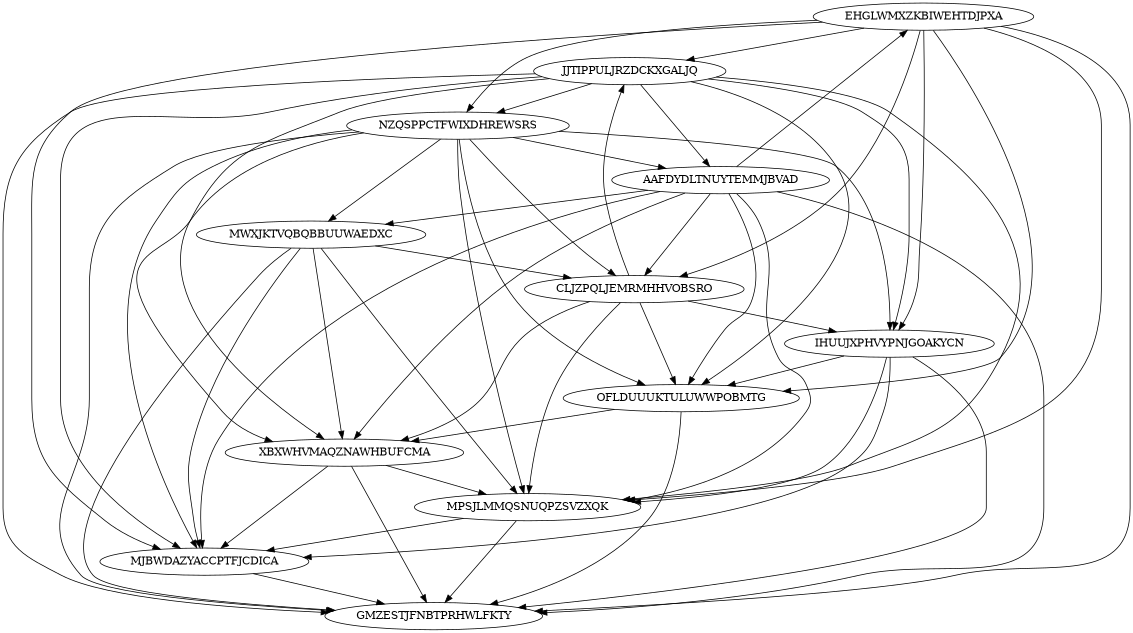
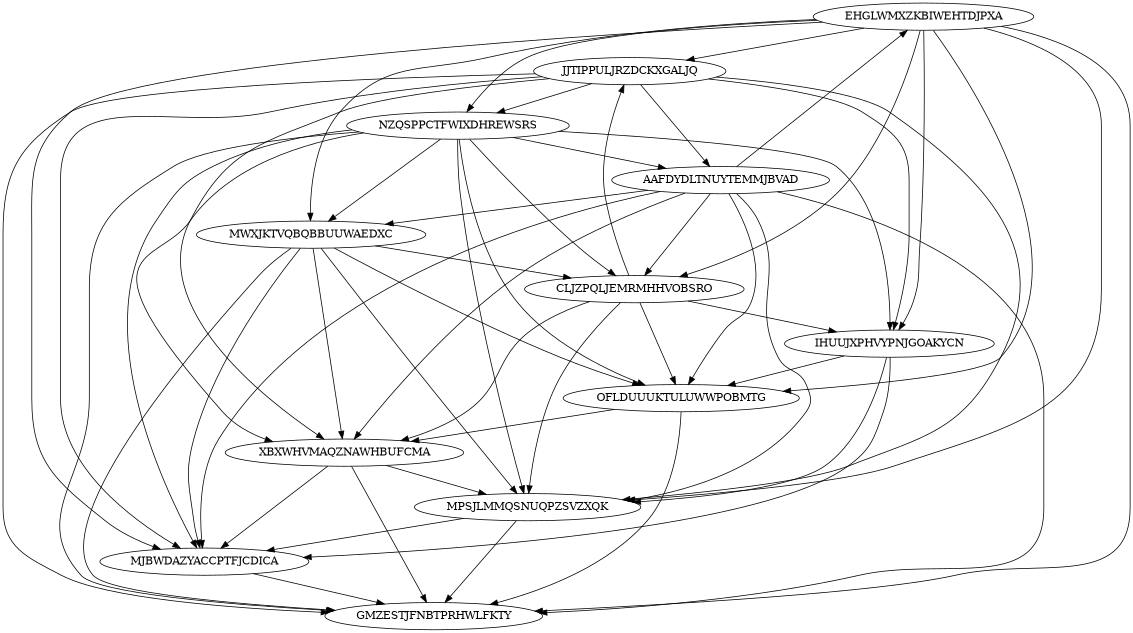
edge "EHGLWMXZKBIWEHTDJPXA" -> "MWXJKTVQBQBBUUWAEDXC": added
edge "JJTIPPULJRZDCKXGALJQ" -> "OFLDUUUKTULUWWPOBMTG": now "MWXJKTVQBQBBUUWAEDXC" -> "OFLDUUUKTULUWWPOBMTG"
edge "IHUUJXPHVYPNJGOAKYCN" -> "GMZESTJFNBTPRHWLFKTY": removed
